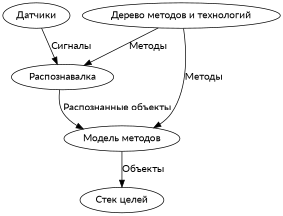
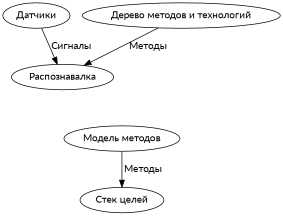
edge "Дерево методов и технологий" -> "Модель методов": removed, label "Методы"
edge "Распознавалка" -> "Модель методов": removed, label "Распознанные объекты"
edge "Модель методов" -> "Стек целей": label "Объекты" -> "Методы"
